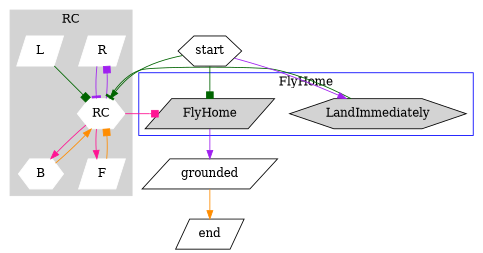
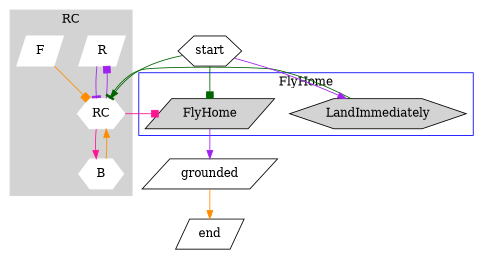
node "L": removed
edge "RC" -> "F": removed
